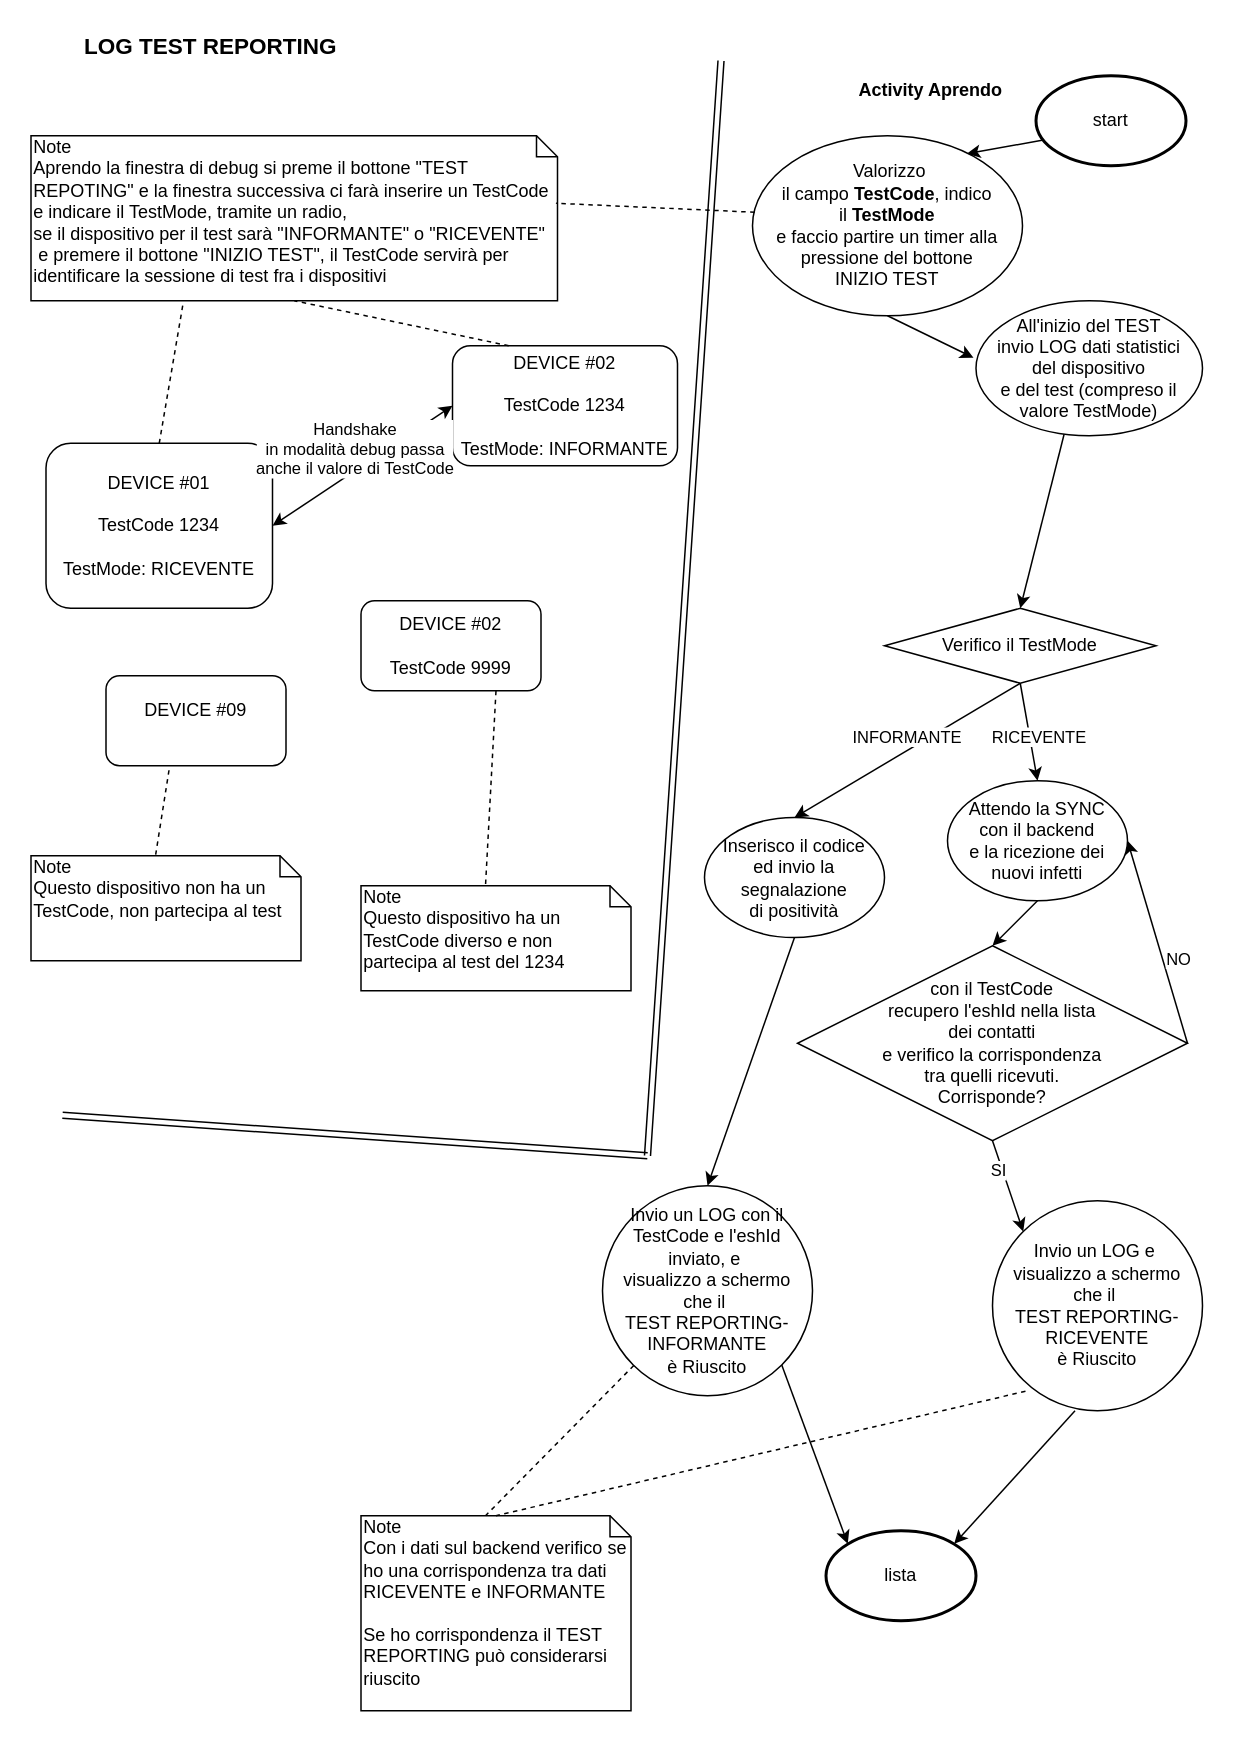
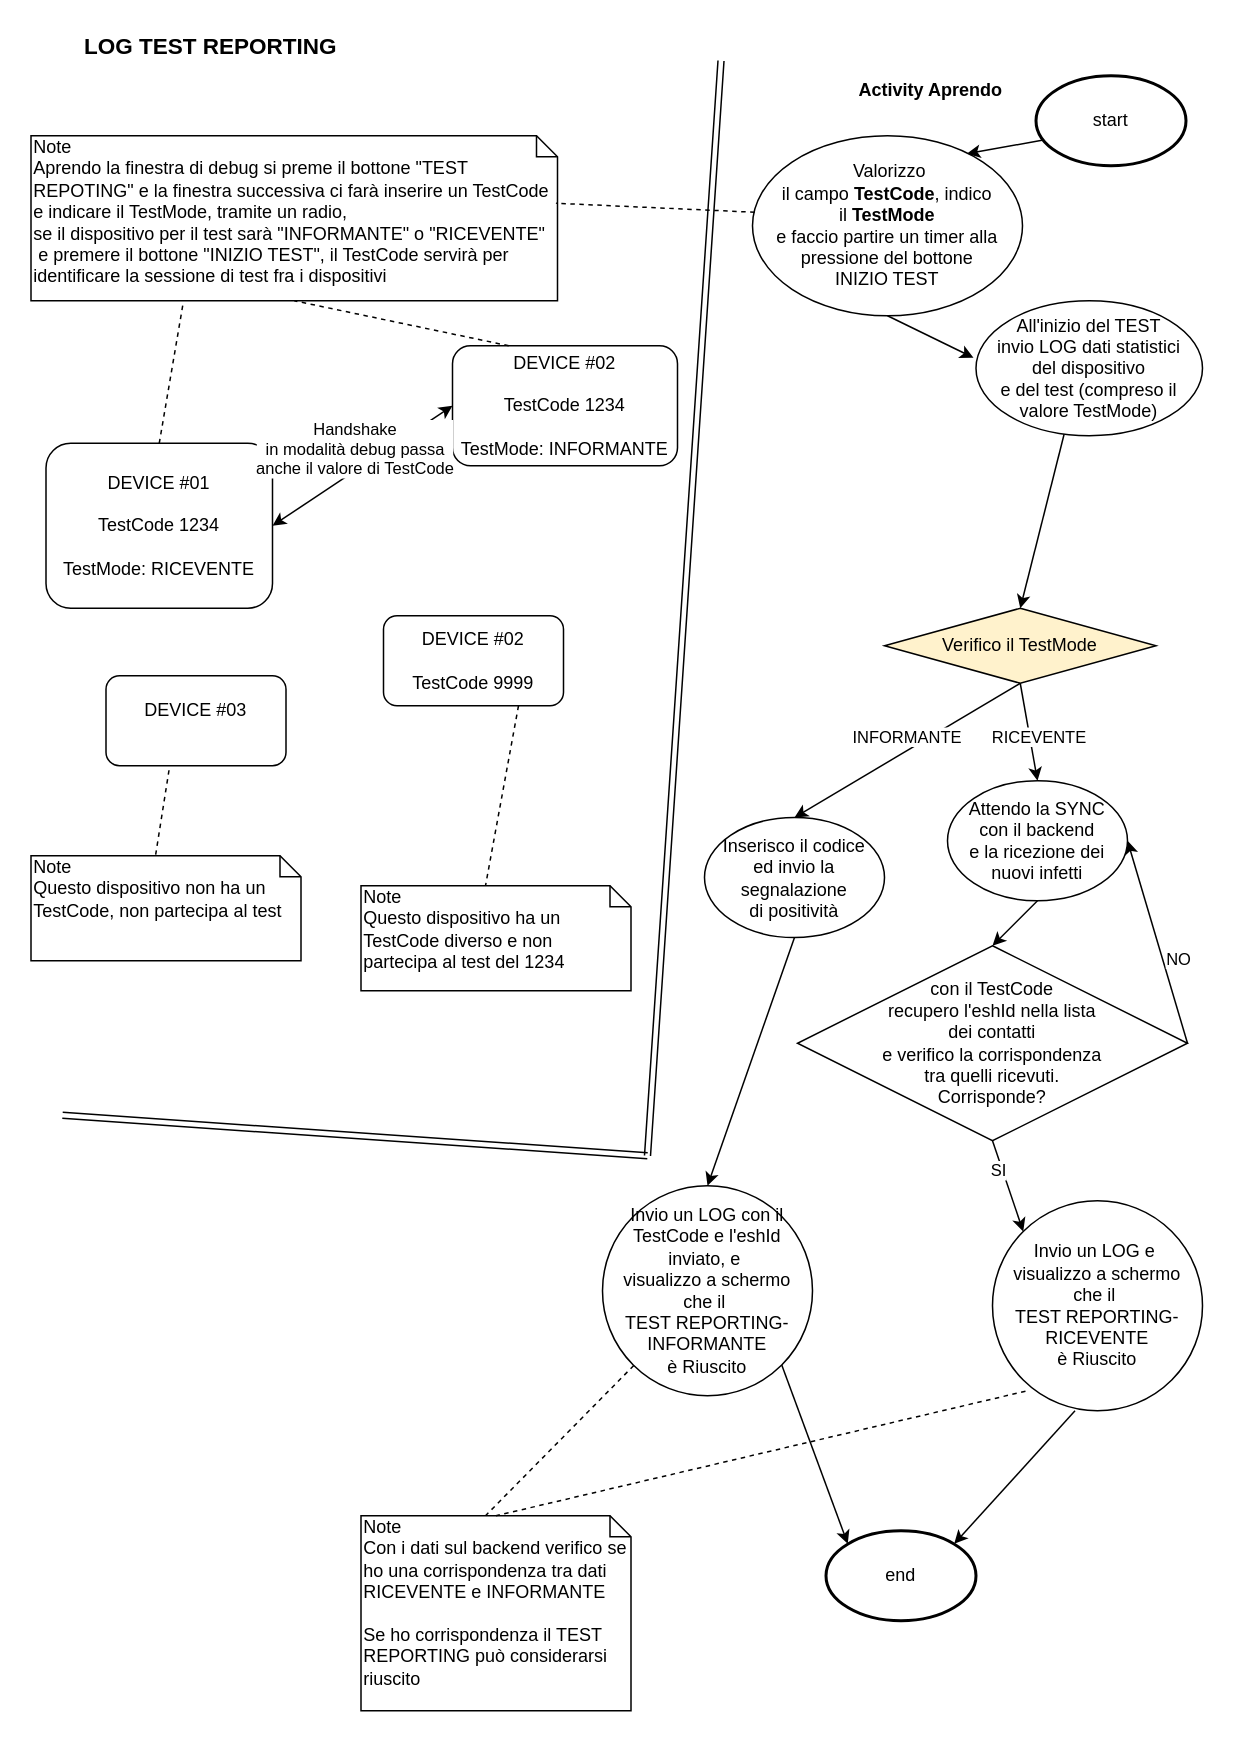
node "DEVICE #02 TestCode 9999": moved (451, 646) -> (473, 661)
node "Verifico il TestMode": fillcolor #ffffff -> #fff2cc
node "DEVICE #09": label "DEVICE #09" -> "DEVICE #03"
node "lista": label "lista" -> "end"
